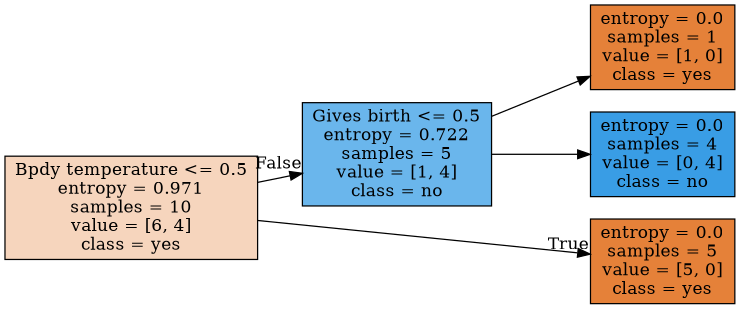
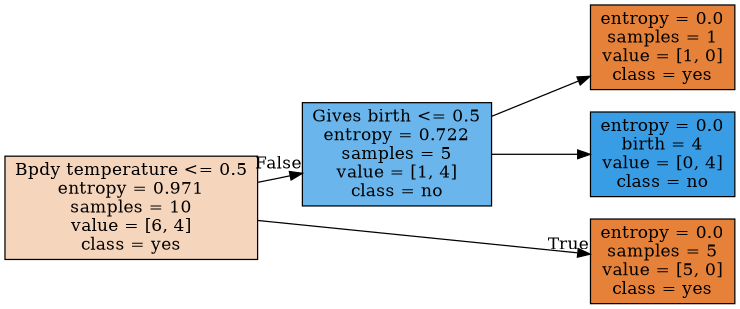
node "entropy = 0.0 samples = 4 value = [0, 4] class = no": label "entropy = 0.0 samples = 4 value = [0, 4] class = no" -> "entropy = 0.0 birth = 4 value = [0, 4] class = no"
